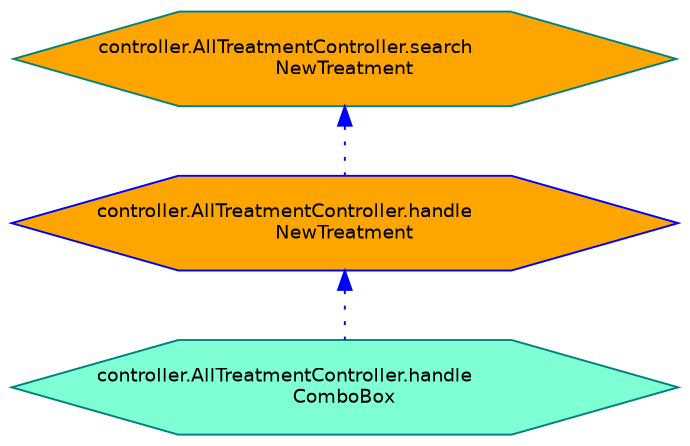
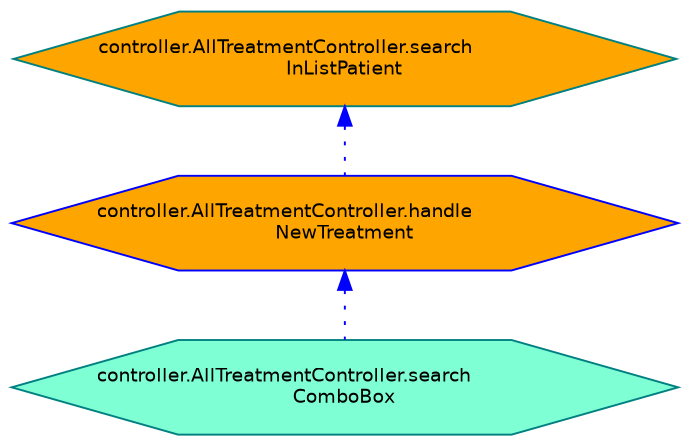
node "controller.AllTreatmentController.search NewTreatment": label "controller.AllTreatmentController.search NewTreatment" -> "controller.AllTreatmentController.search InListPatient"
node "controller.AllTreatmentController.handle ComboBox": label "controller.AllTreatmentController.handle ComboBox" -> "controller.AllTreatmentController.search ComboBox"
